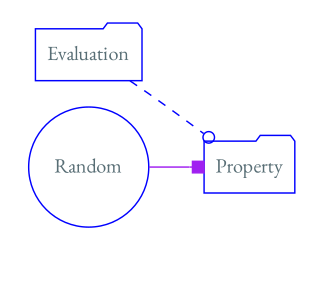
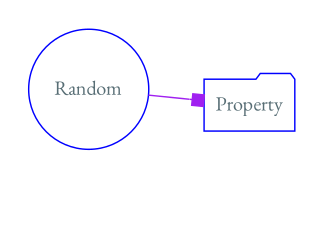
node "Evaluation": removed
